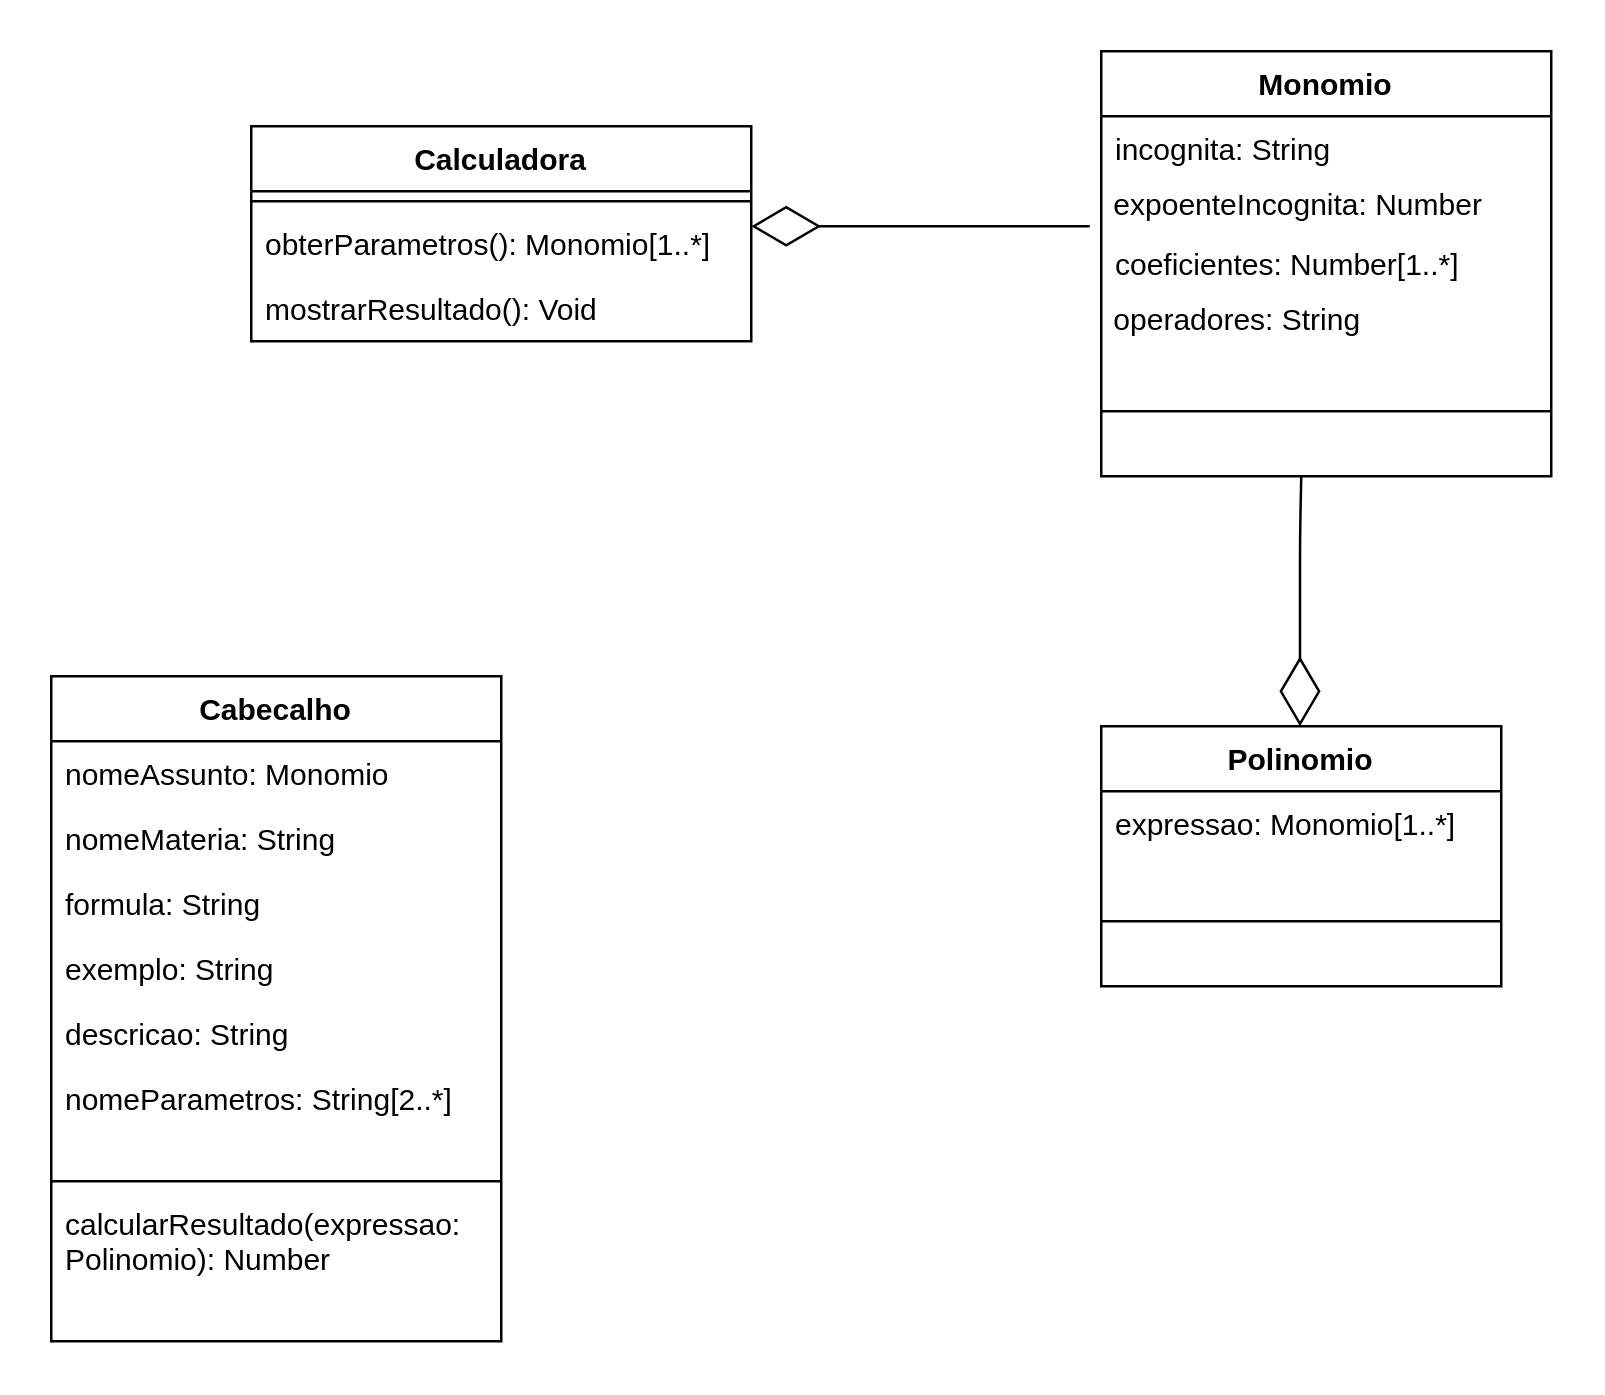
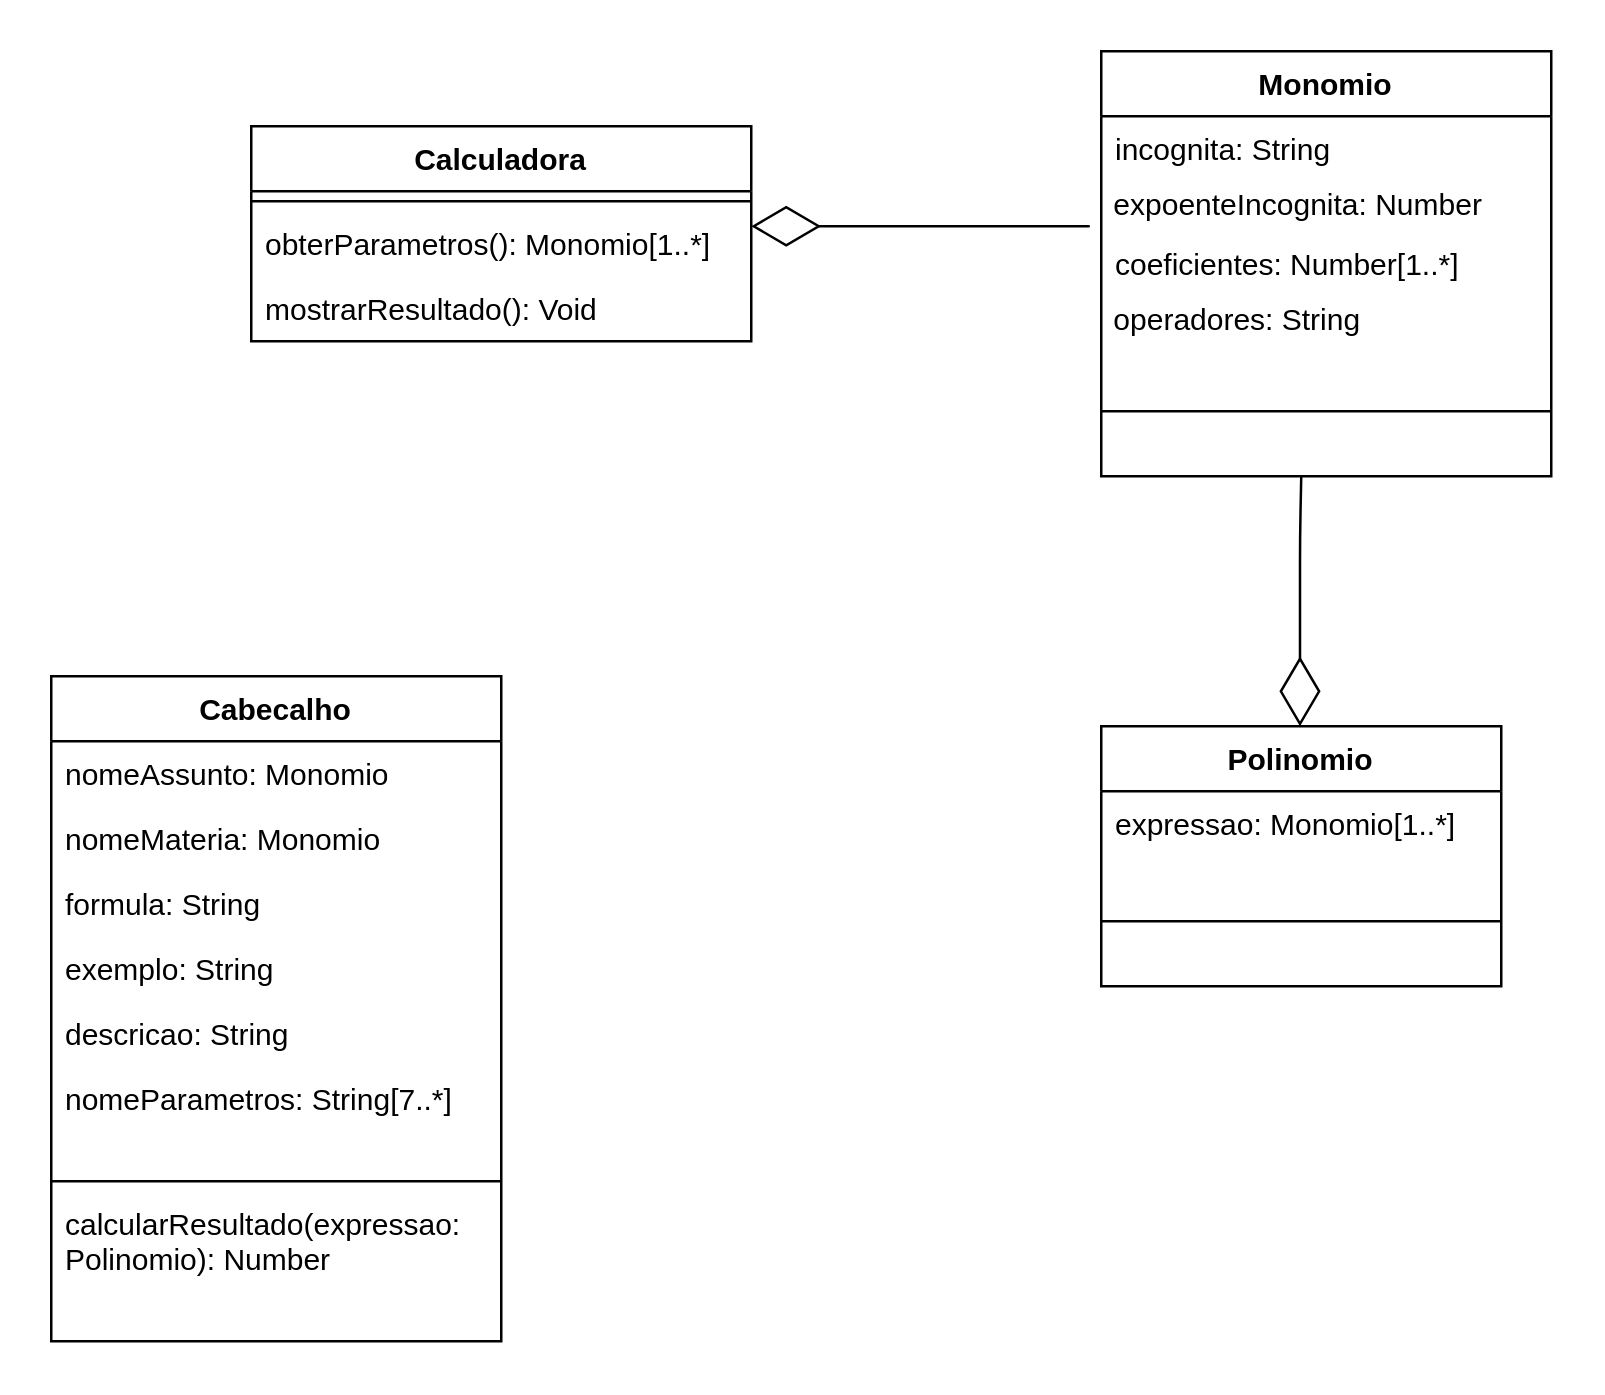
node "nomeMateria: String": label "nomeMateria: String" -> "nomeMateria: Monomio"
node "nomeParametros: String[2..*]": label "nomeParametros: String[2..*]" -> "nomeParametros: String[7..*]"
